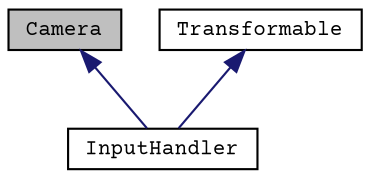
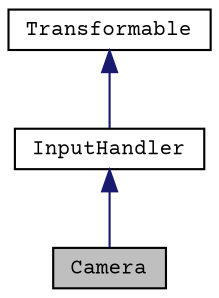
edge "InputHandler" -> "Camera": reversed
